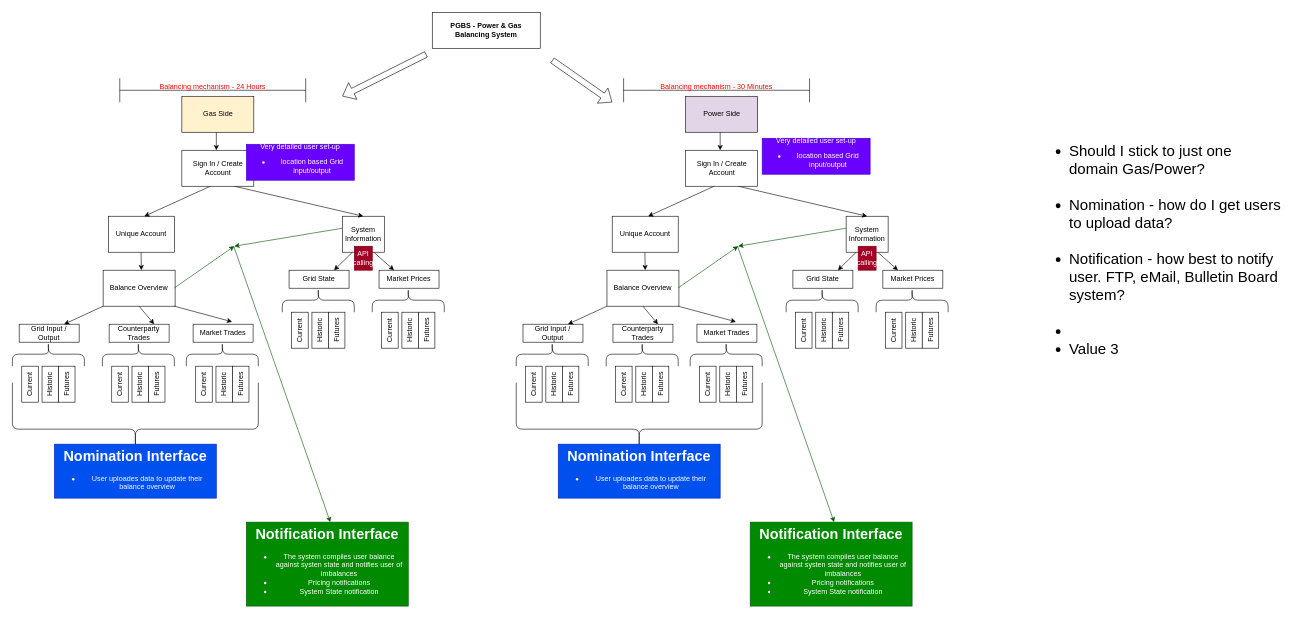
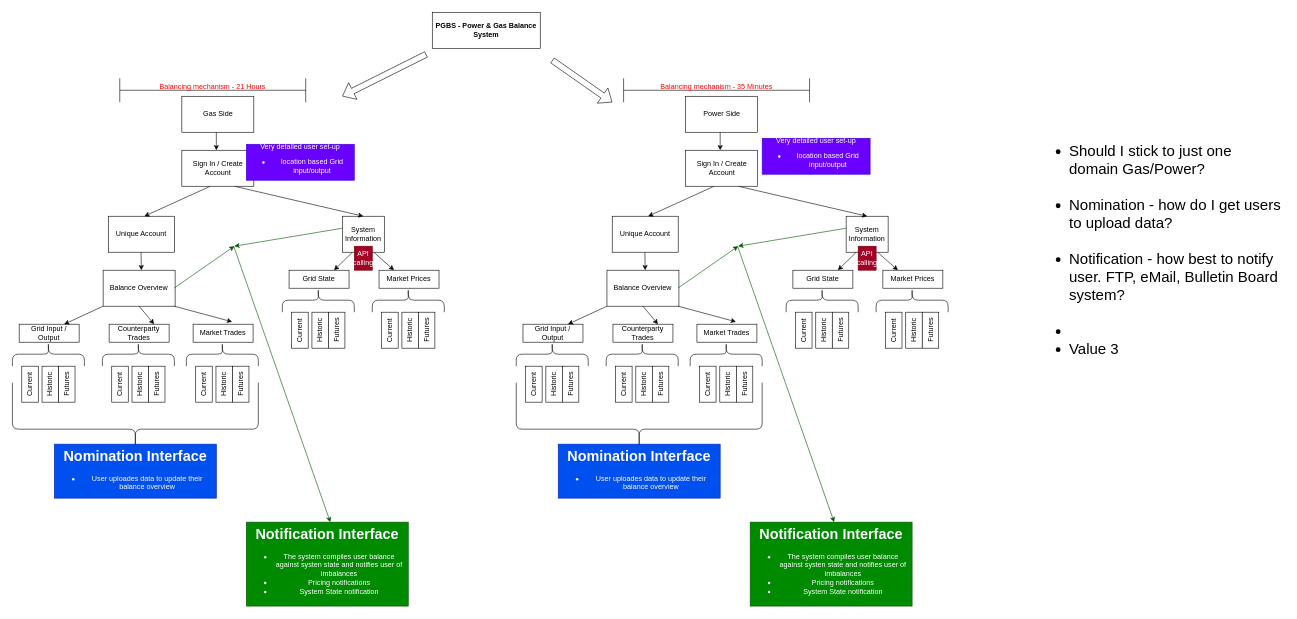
node "PGBS - Power & Gas Balancing System": label "PGBS - Power & Gas Balancing System" -> "PGBS - Power & Gas Balance System"
node "Balancing mechanism - 24 Hours": label "Balancing mechanism - 24 Hours" -> "Balancing mechanism - 21 Hours"
node "Balancing mechanism - 30 Minutes": label "Balancing mechanism - 30 Minutes" -> "Balancing mechanism - 35 Minutes"
node "Gas Side": fillcolor #fff2cc -> #ffffff
node "Power Side": fillcolor #e1d5e7 -> #ffffff
